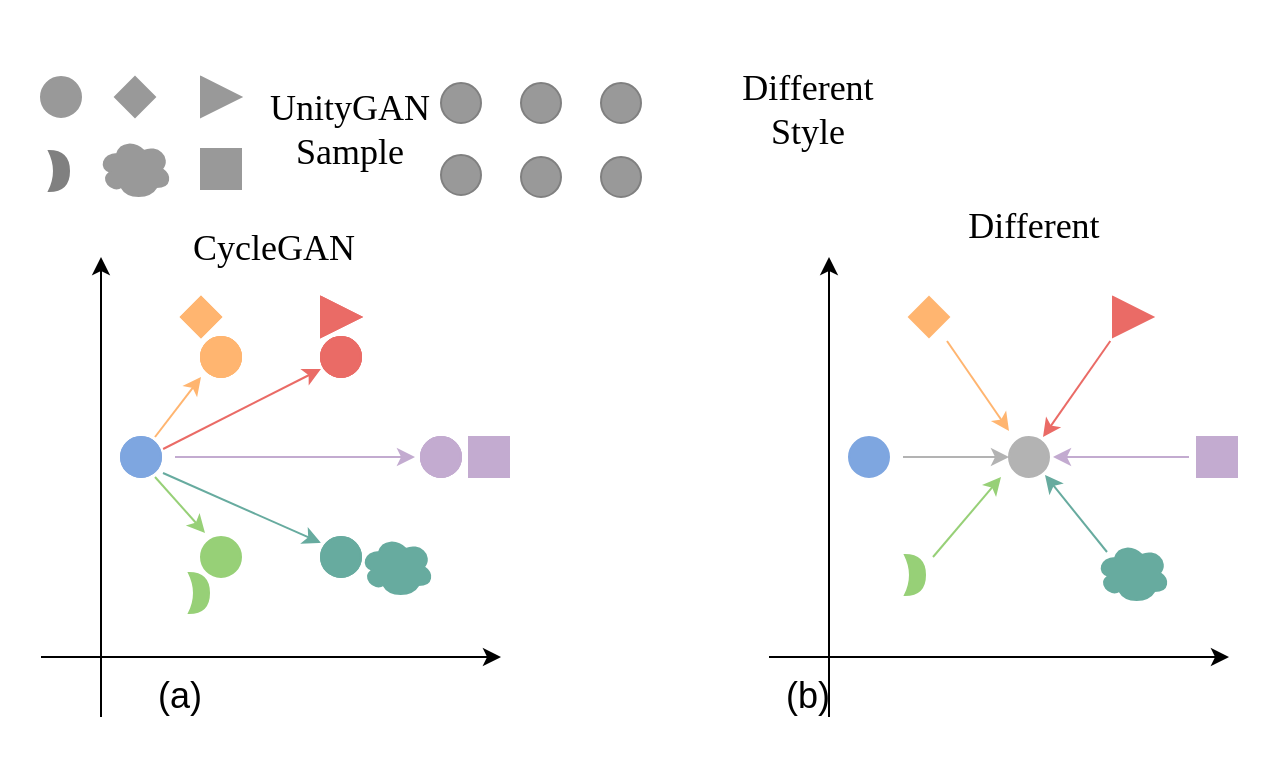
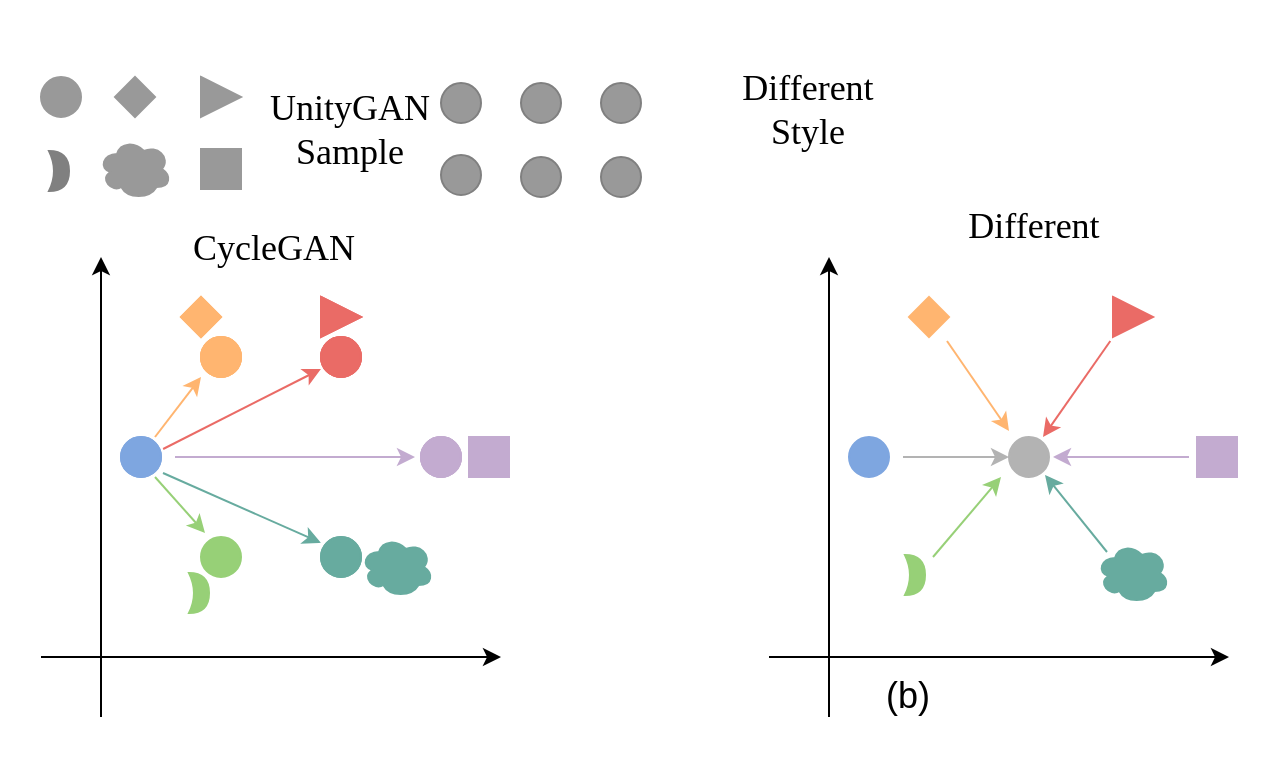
node "(a)": removed
node "(b)": moved (809, 697) -> (909, 697)
